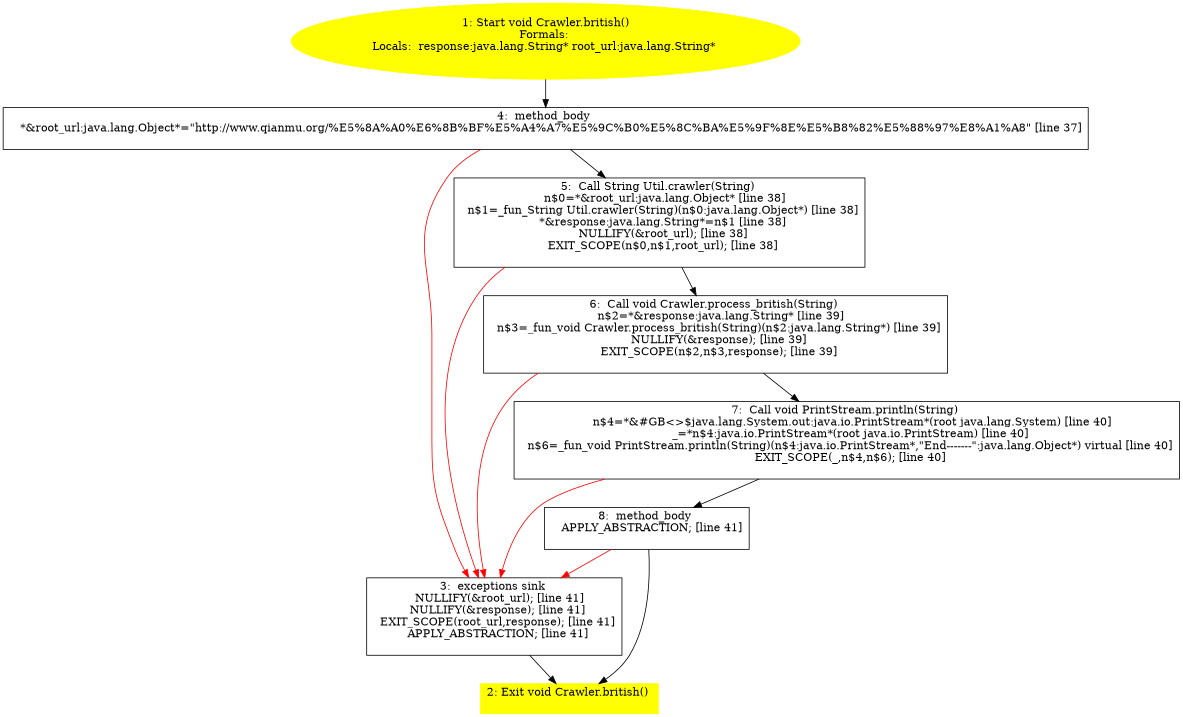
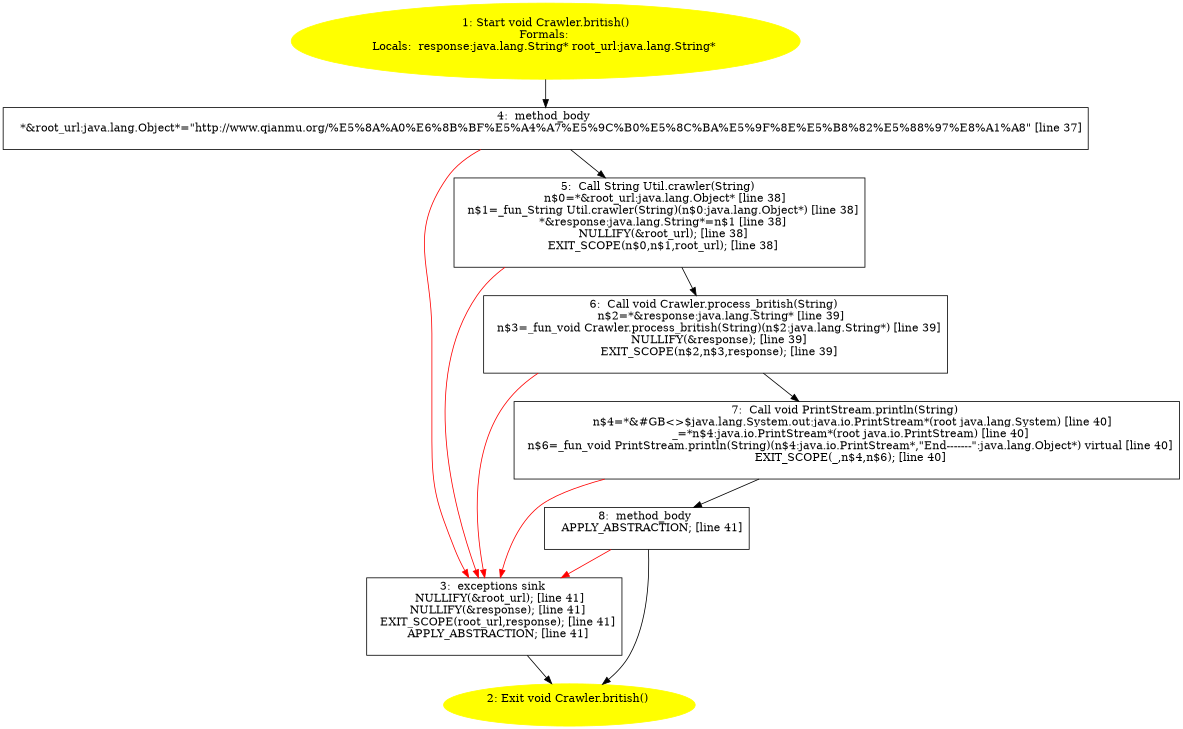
node "2: Exit void Crawler.british()": shape box -> ellipse
